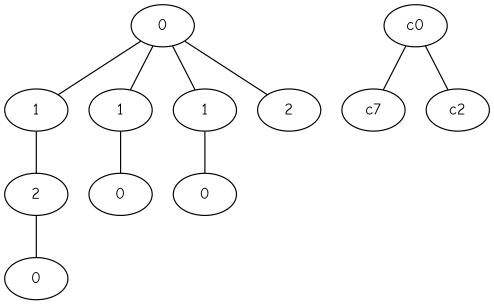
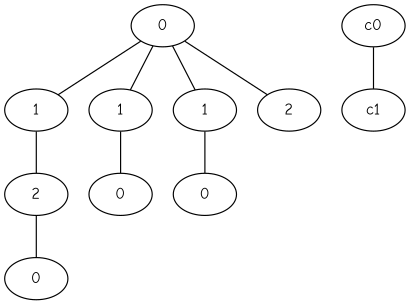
node "c7": label "c7" -> "c1"
node "c2": removed
